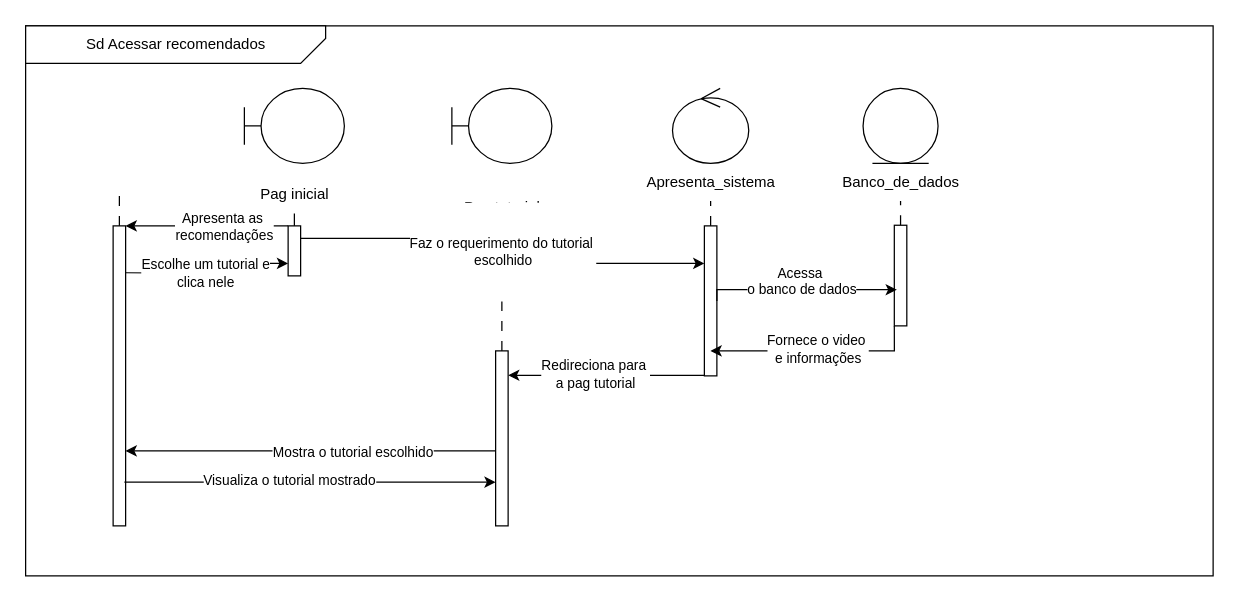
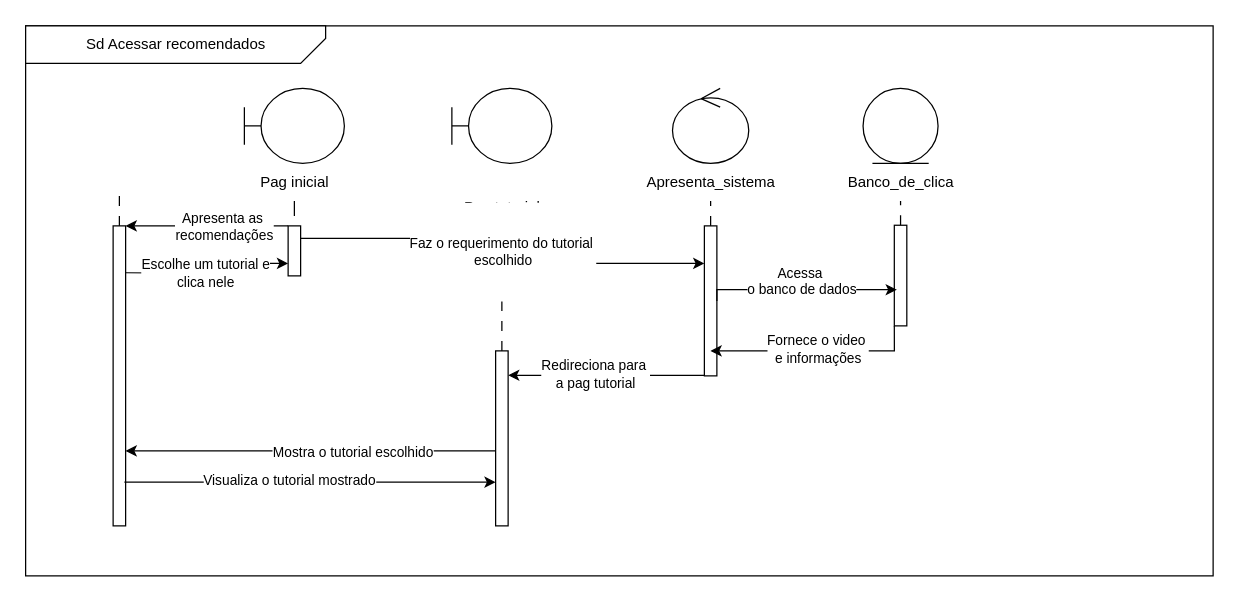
node "Banco_de_dados": label "Banco_de_dados" -> "Banco_de_clica"
node "Pag inicial": moved (294, 194) -> (294, 182)
